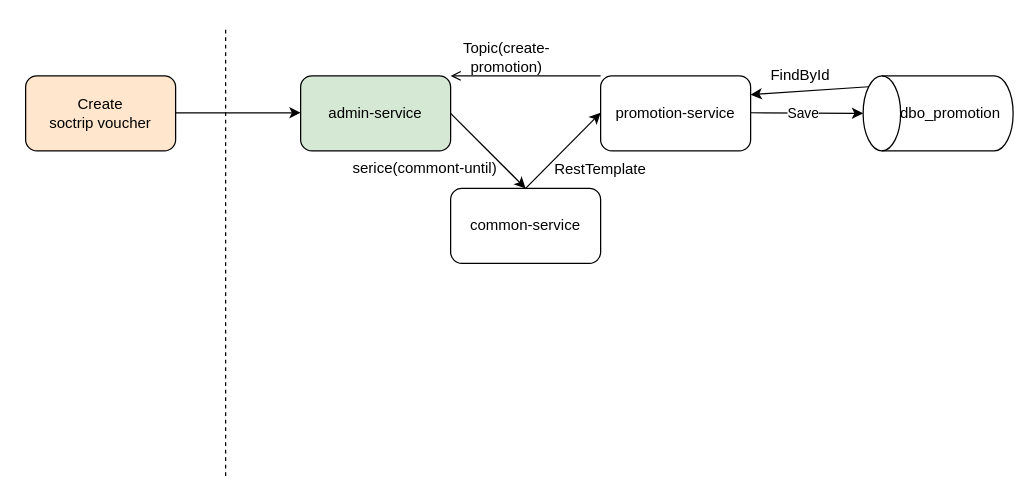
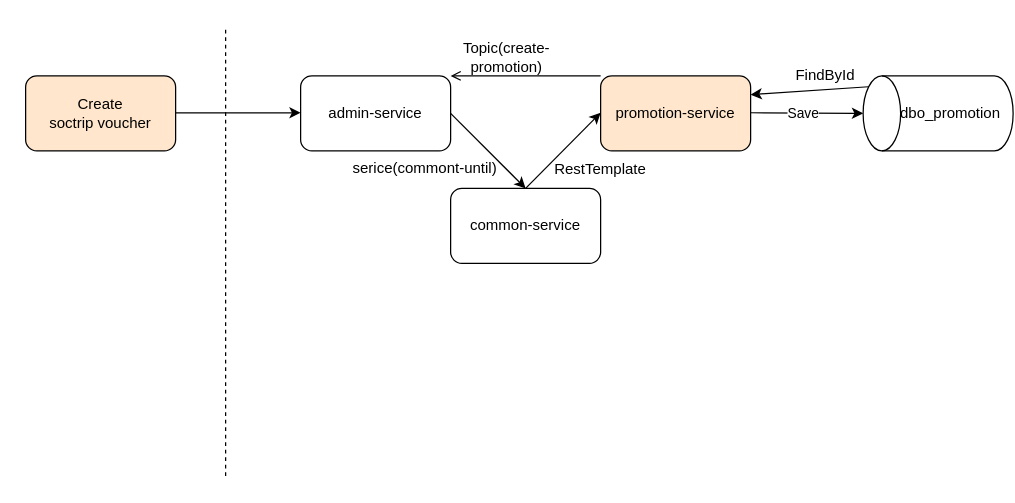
node "FindById": moved (801, 76) -> (826, 76)
node "admin-service": fillcolor #d5e8d4 -> #ffffff
node "promotion-service": fillcolor #ffffff -> #ffe6cc
